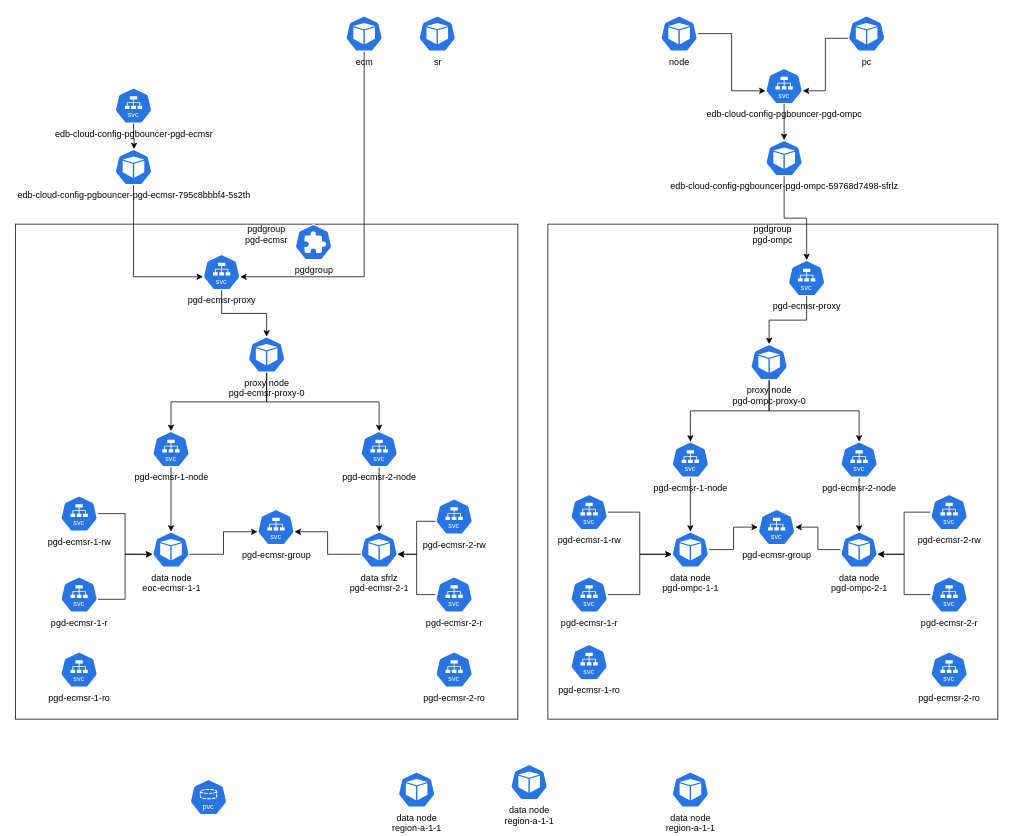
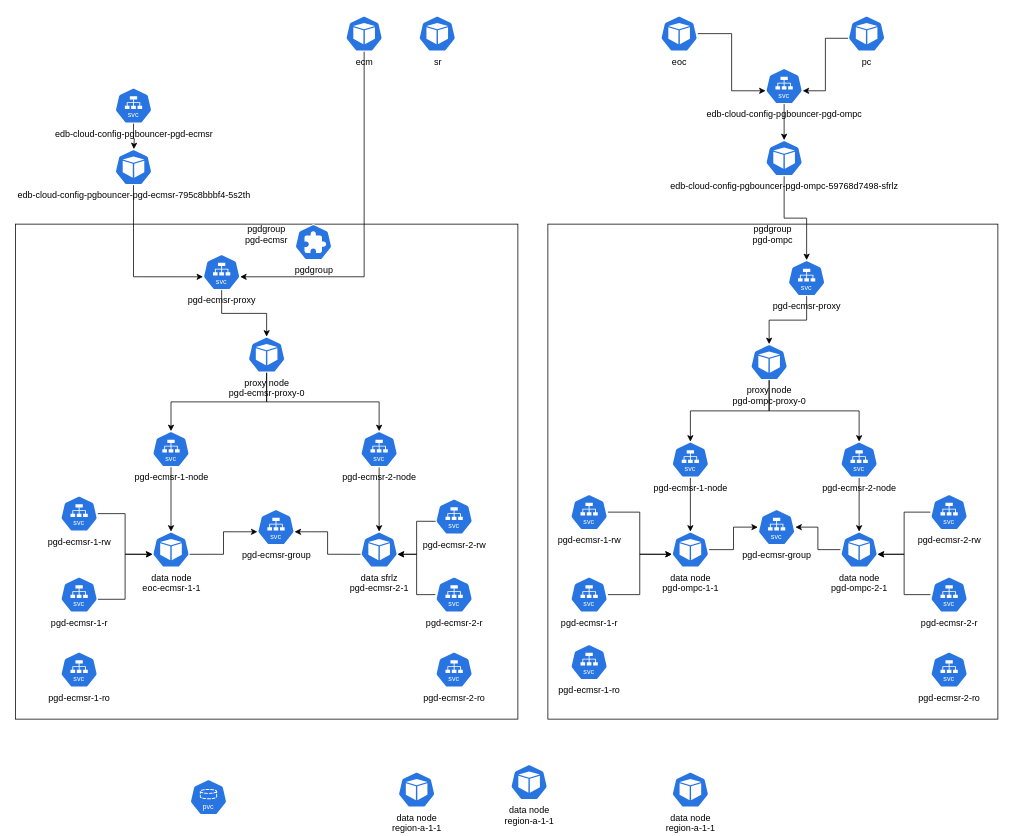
node "node": label "node" -> "eoc"
